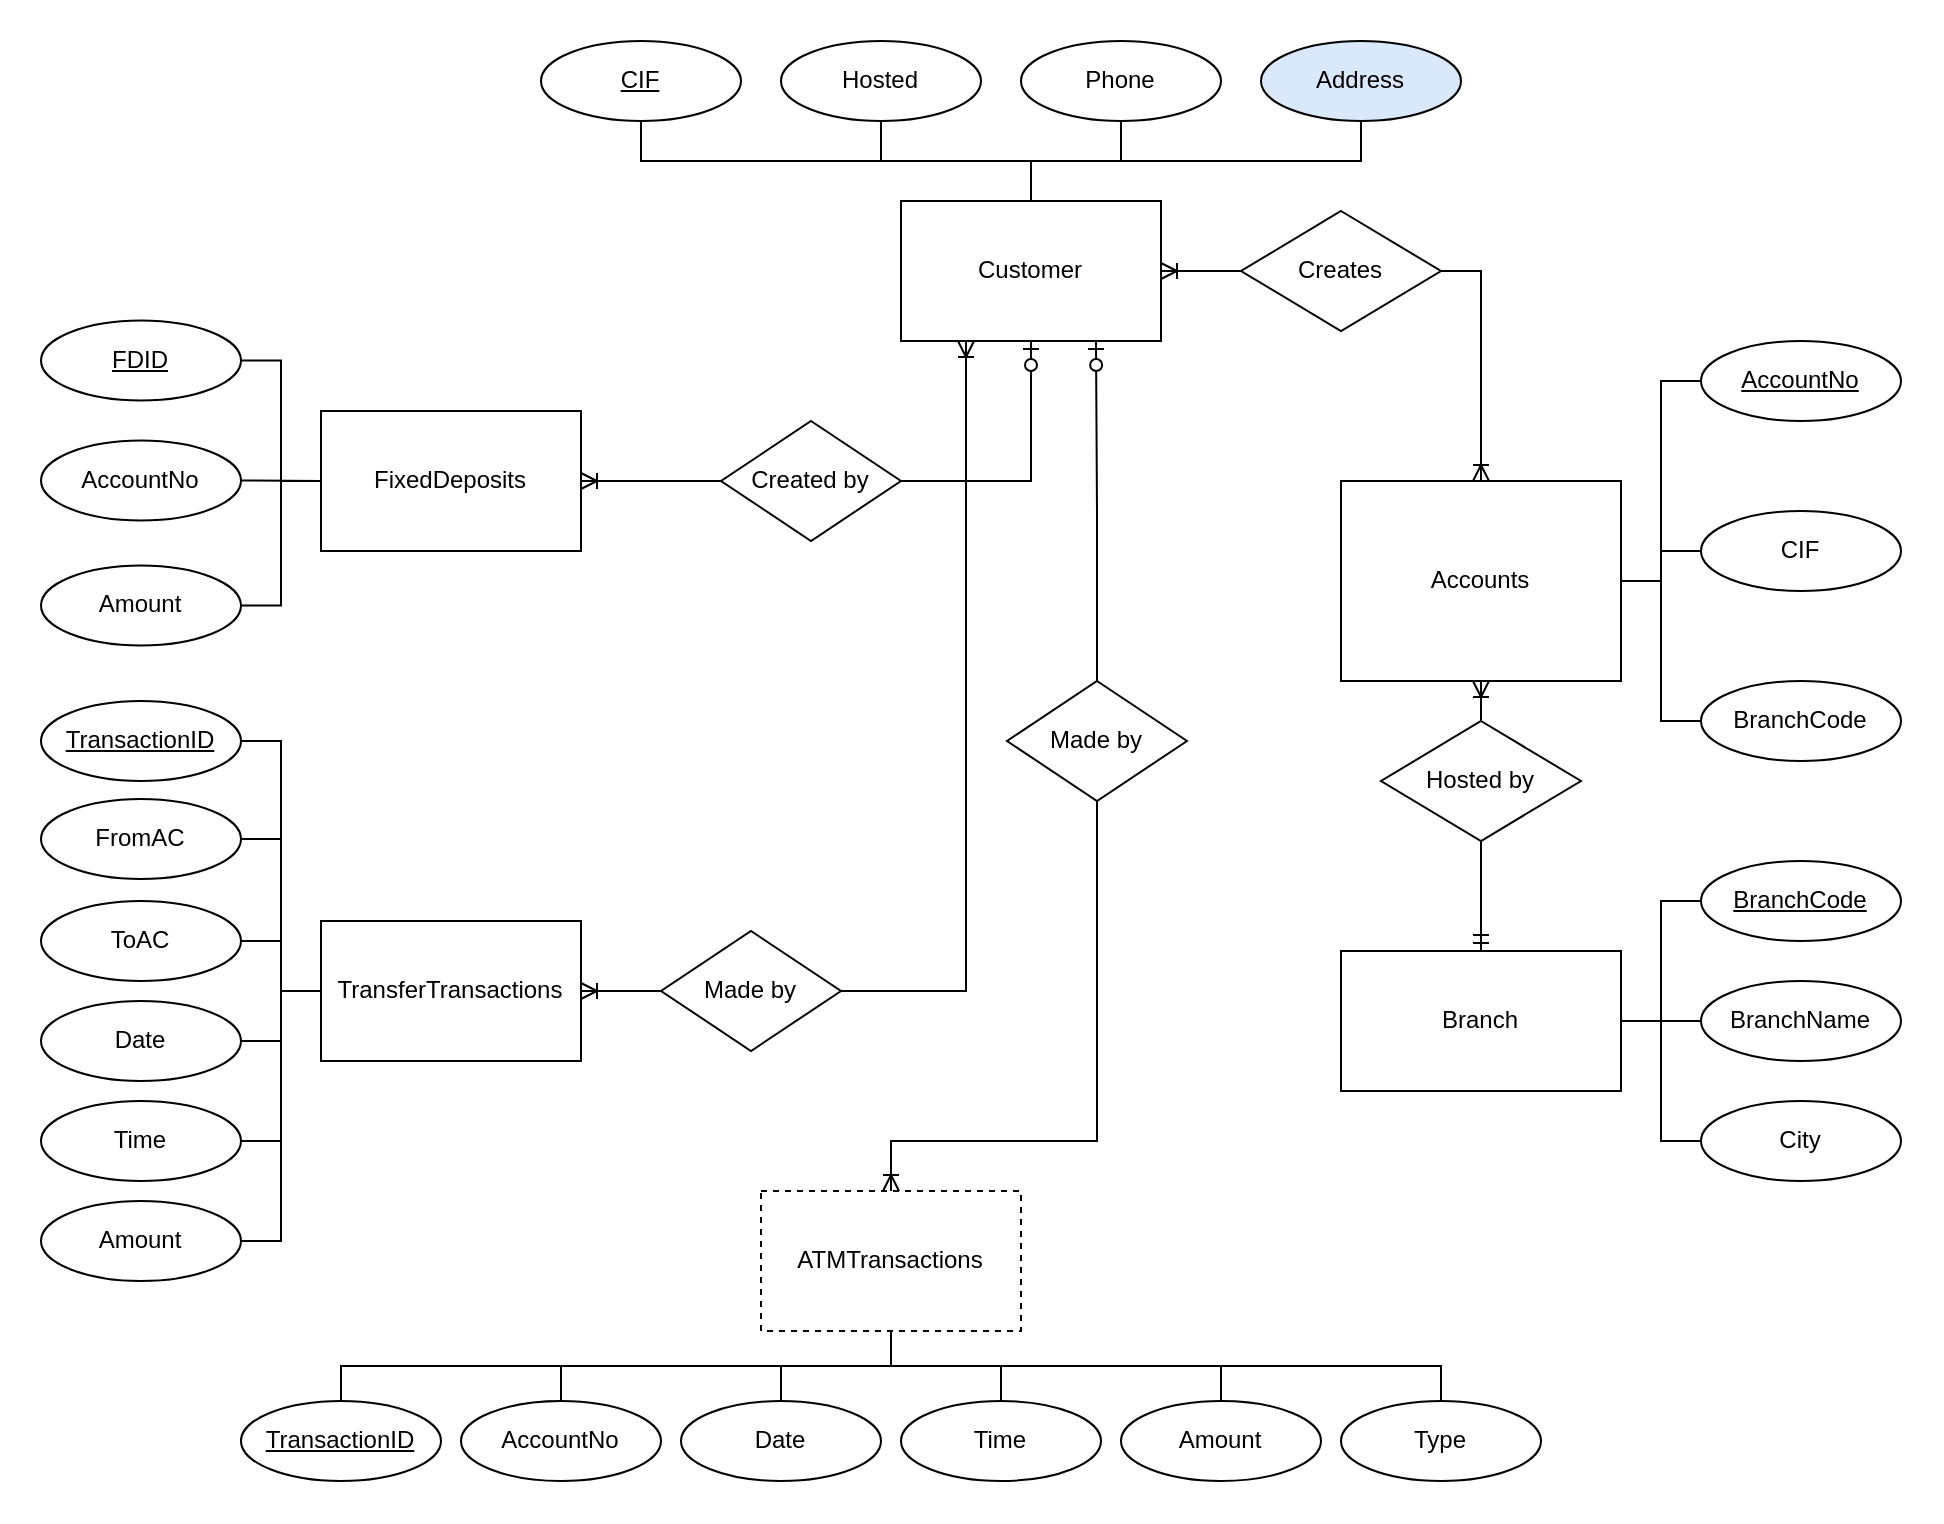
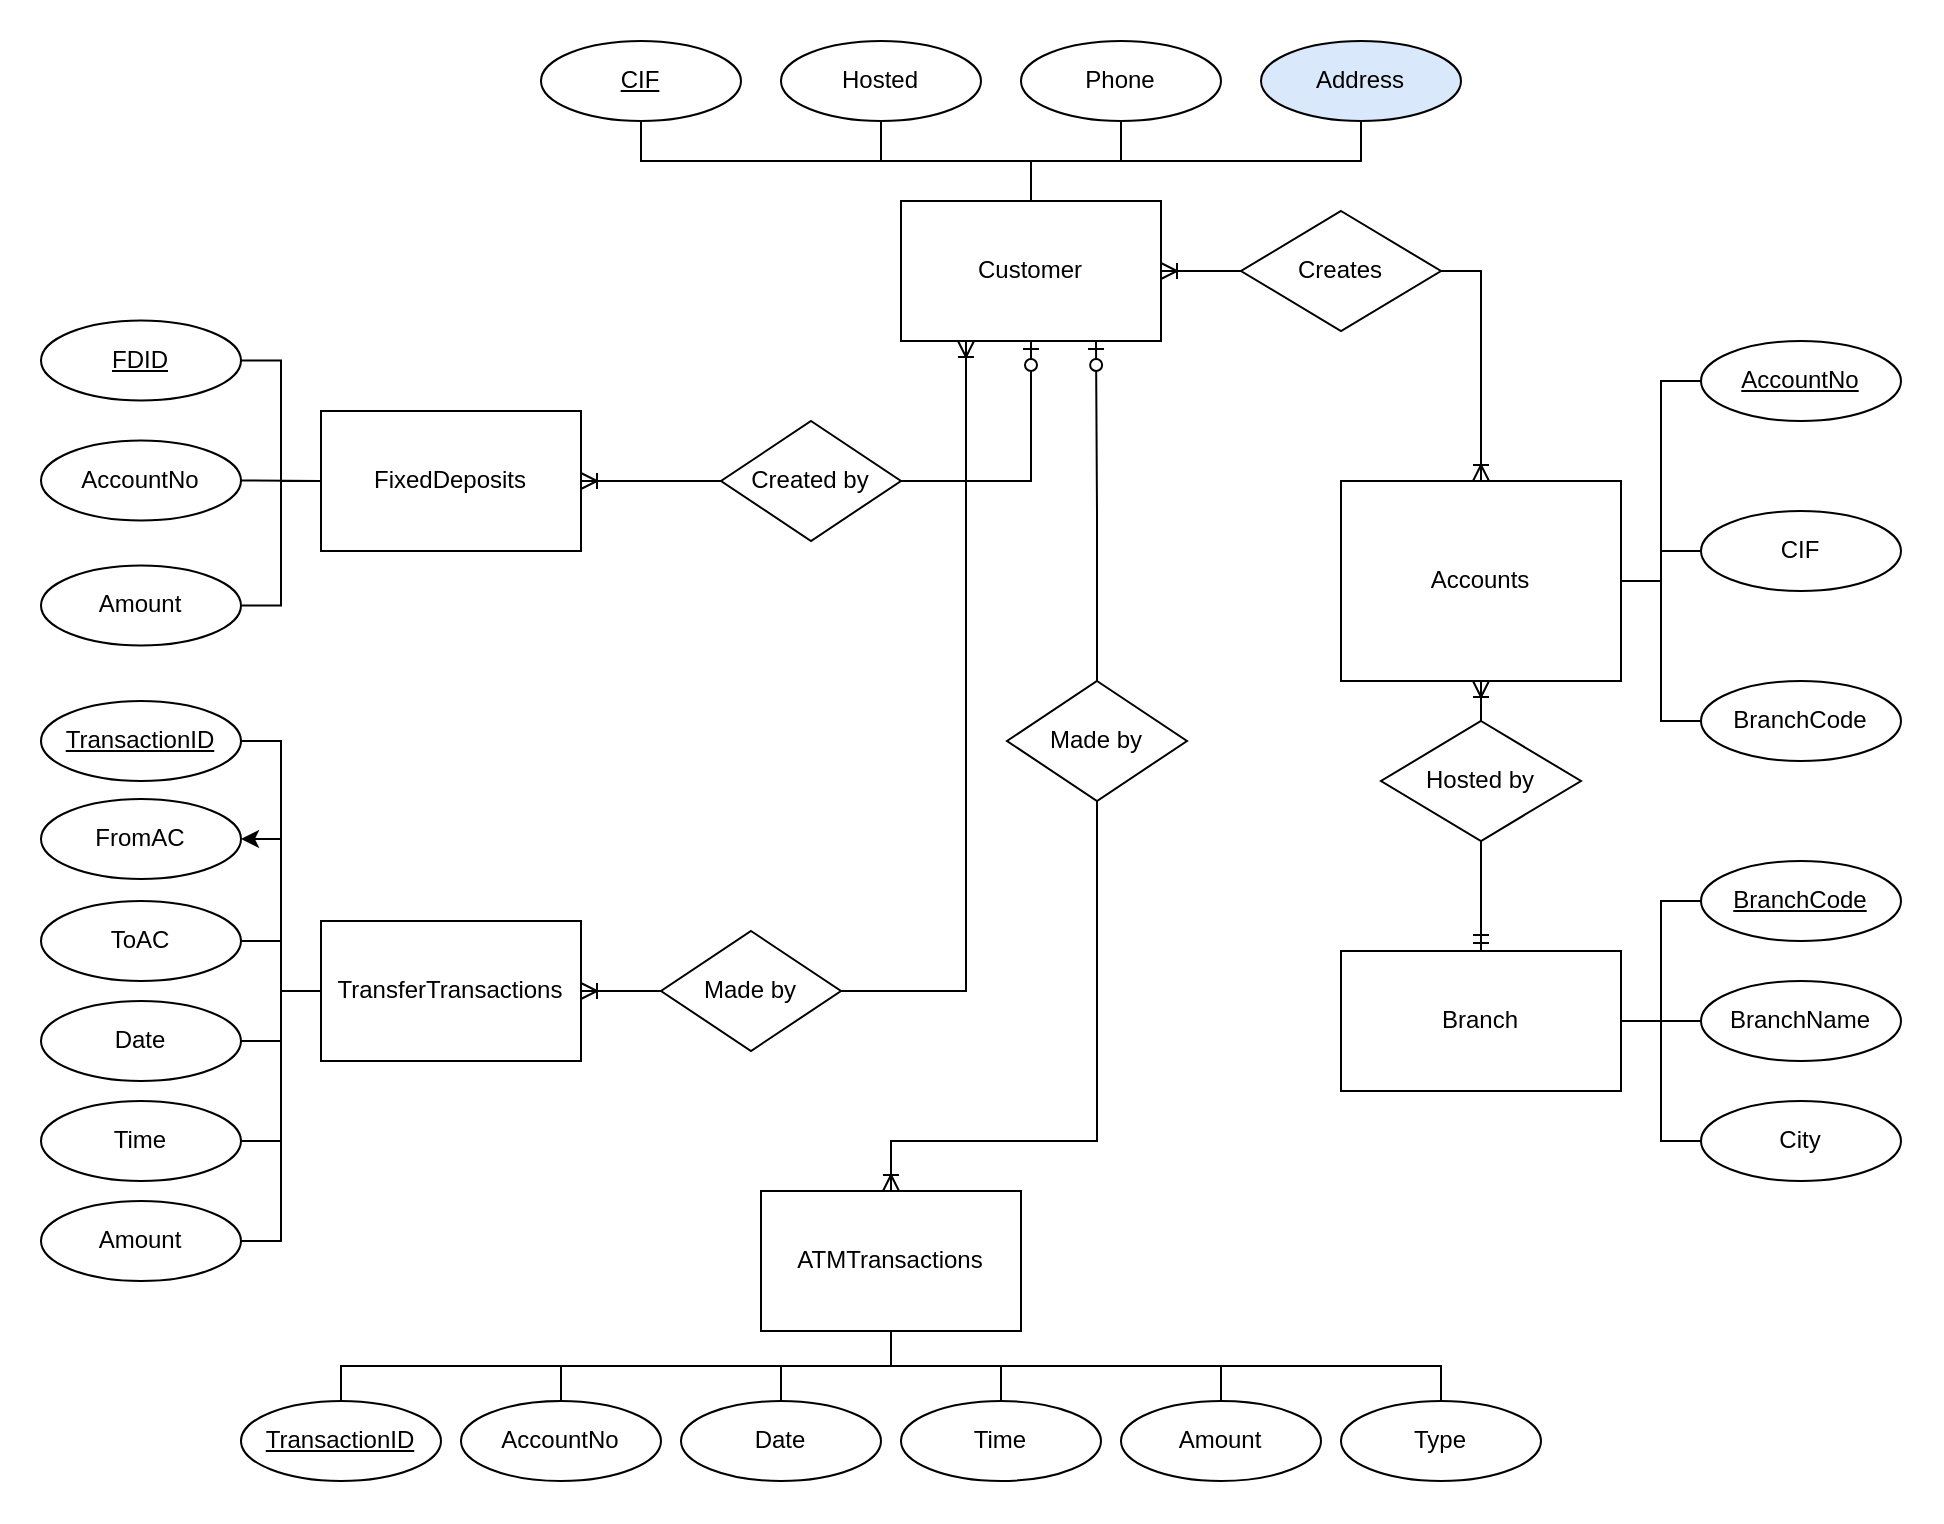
edge "FromAC" -- "TransferTransactions": arrowhead none -> classic
node "ATMTransactions": style dashed -> solid
